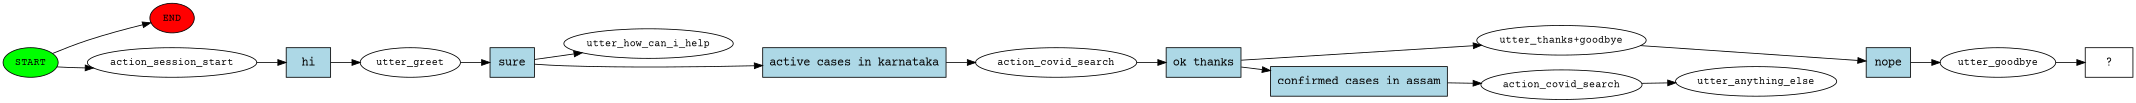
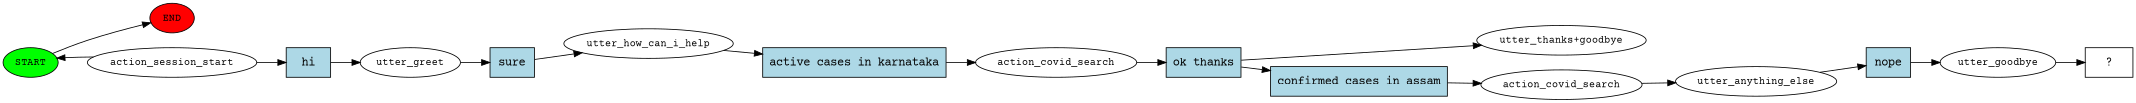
edge "utter_thanks+goodbye" -> "nope": now "utter_anything_else" -> "nope"
edge "sure" -> "active cases in karnataka": now "utter_how_can_i_help" -> "active cases in karnataka"
edge "START" -> "action_session_start": reversed
